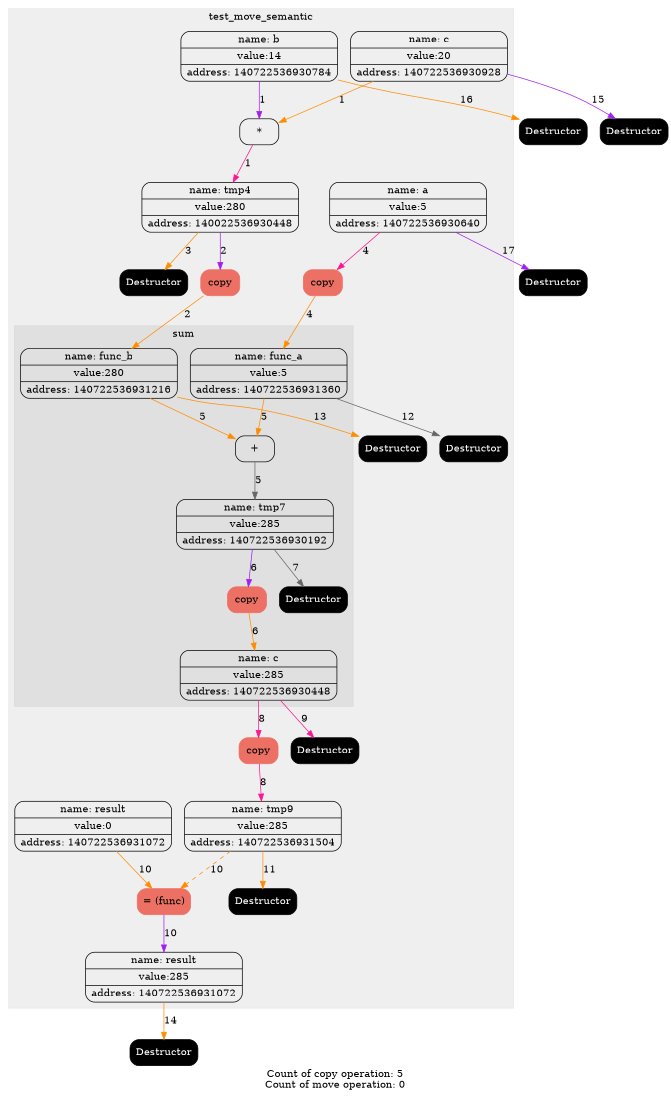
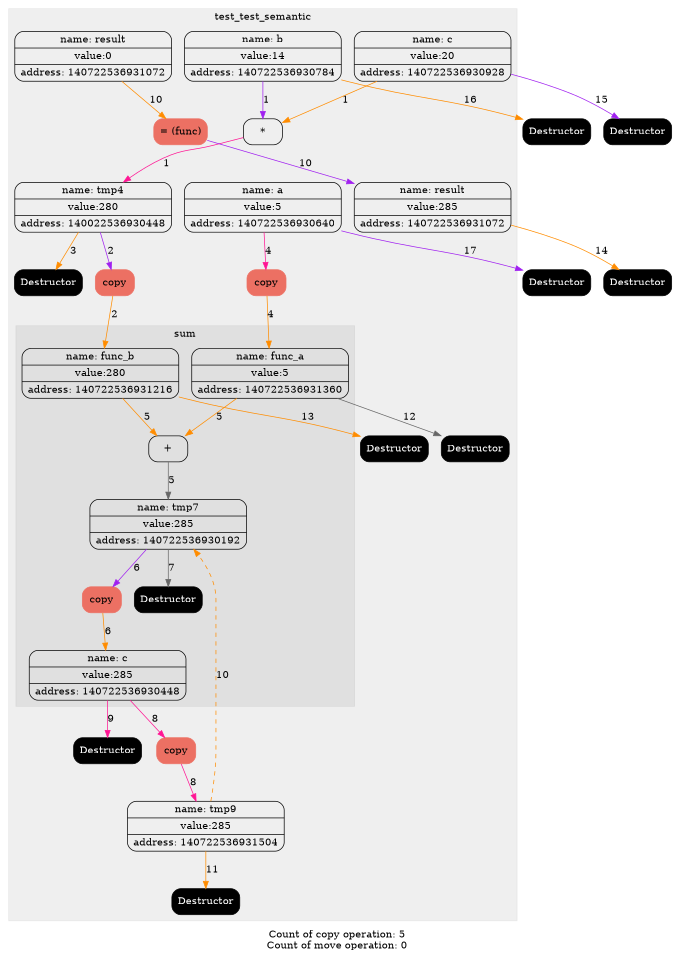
cluster "test_move_semantic": label "test_move_semantic" -> "test_test_semantic"
edge "name: tmp9" -> "= (func)": now "name: tmp9" -> "name: tmp7"
